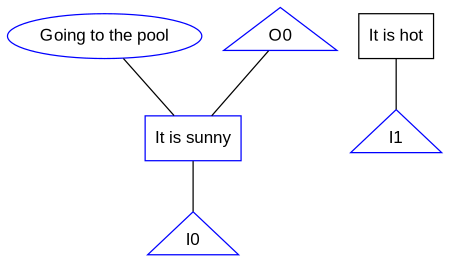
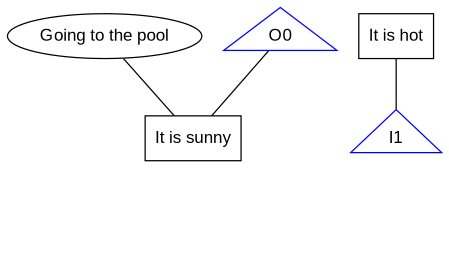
node "Going to the pool": color blue -> black
node "It is sunny": color blue -> black
node "I0": removed
